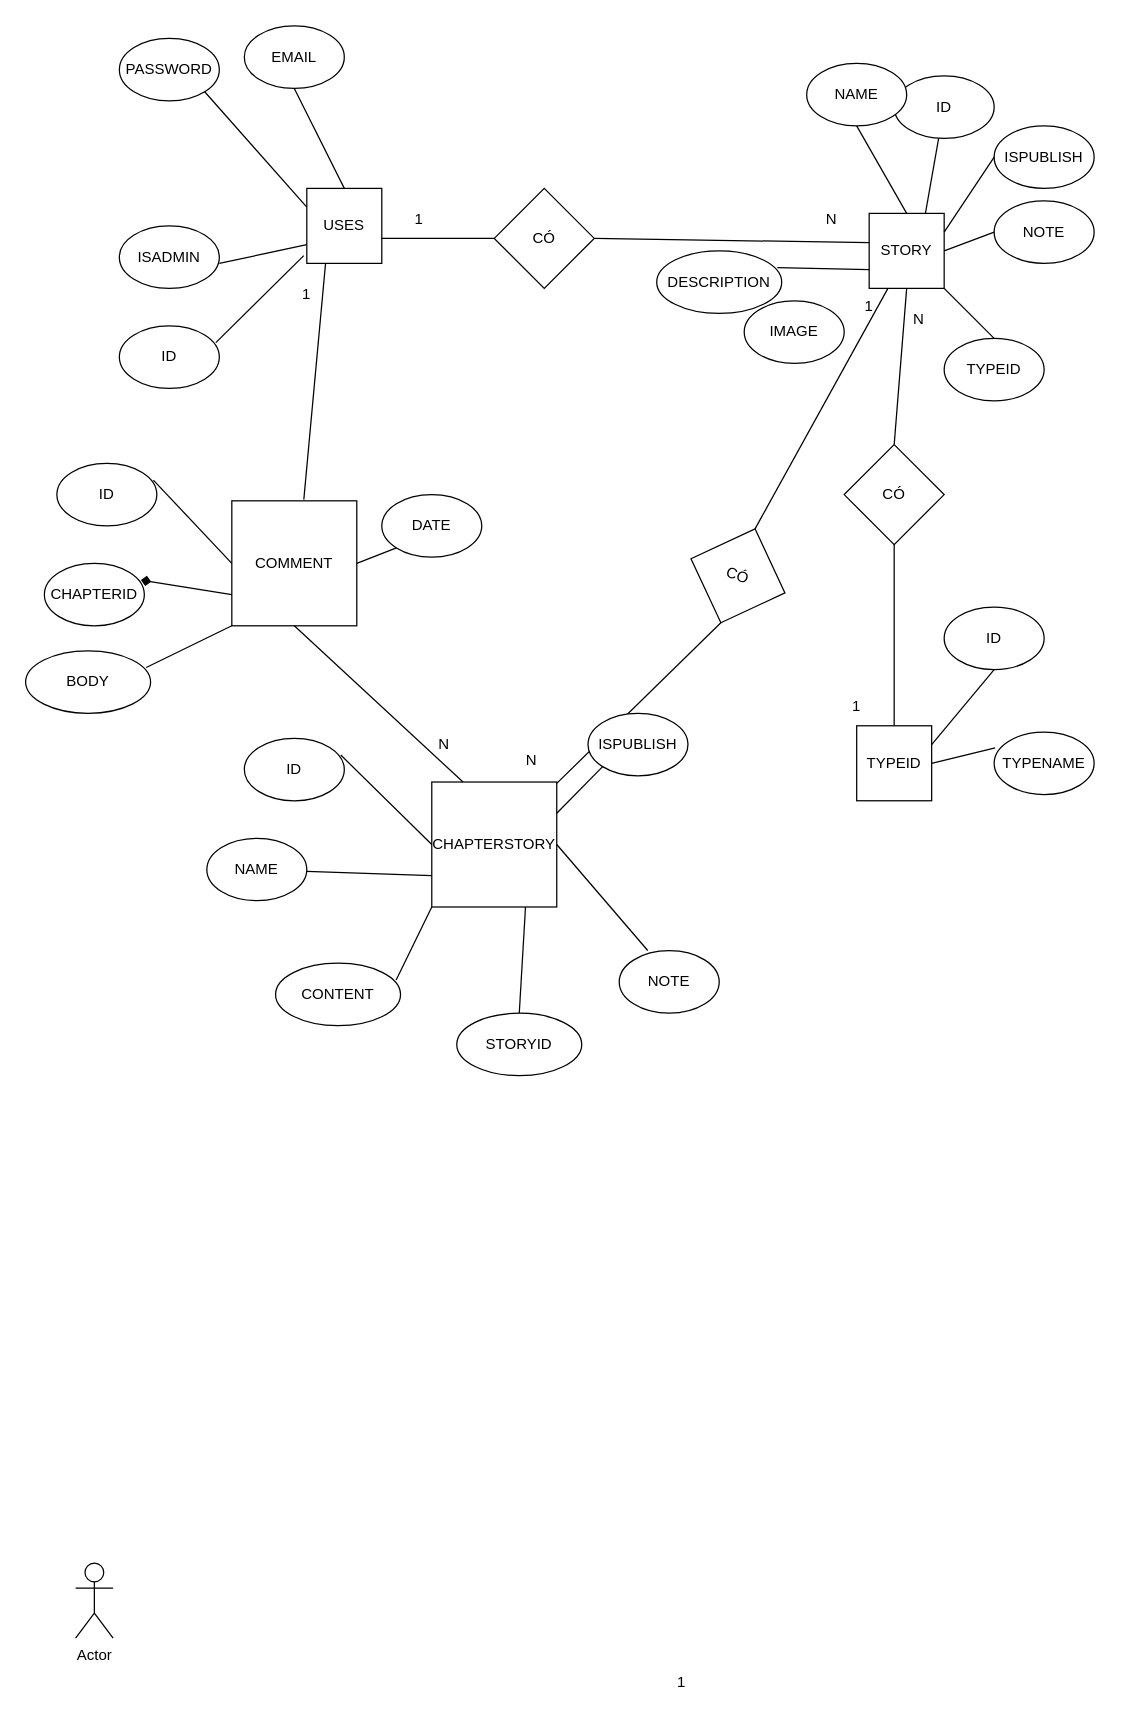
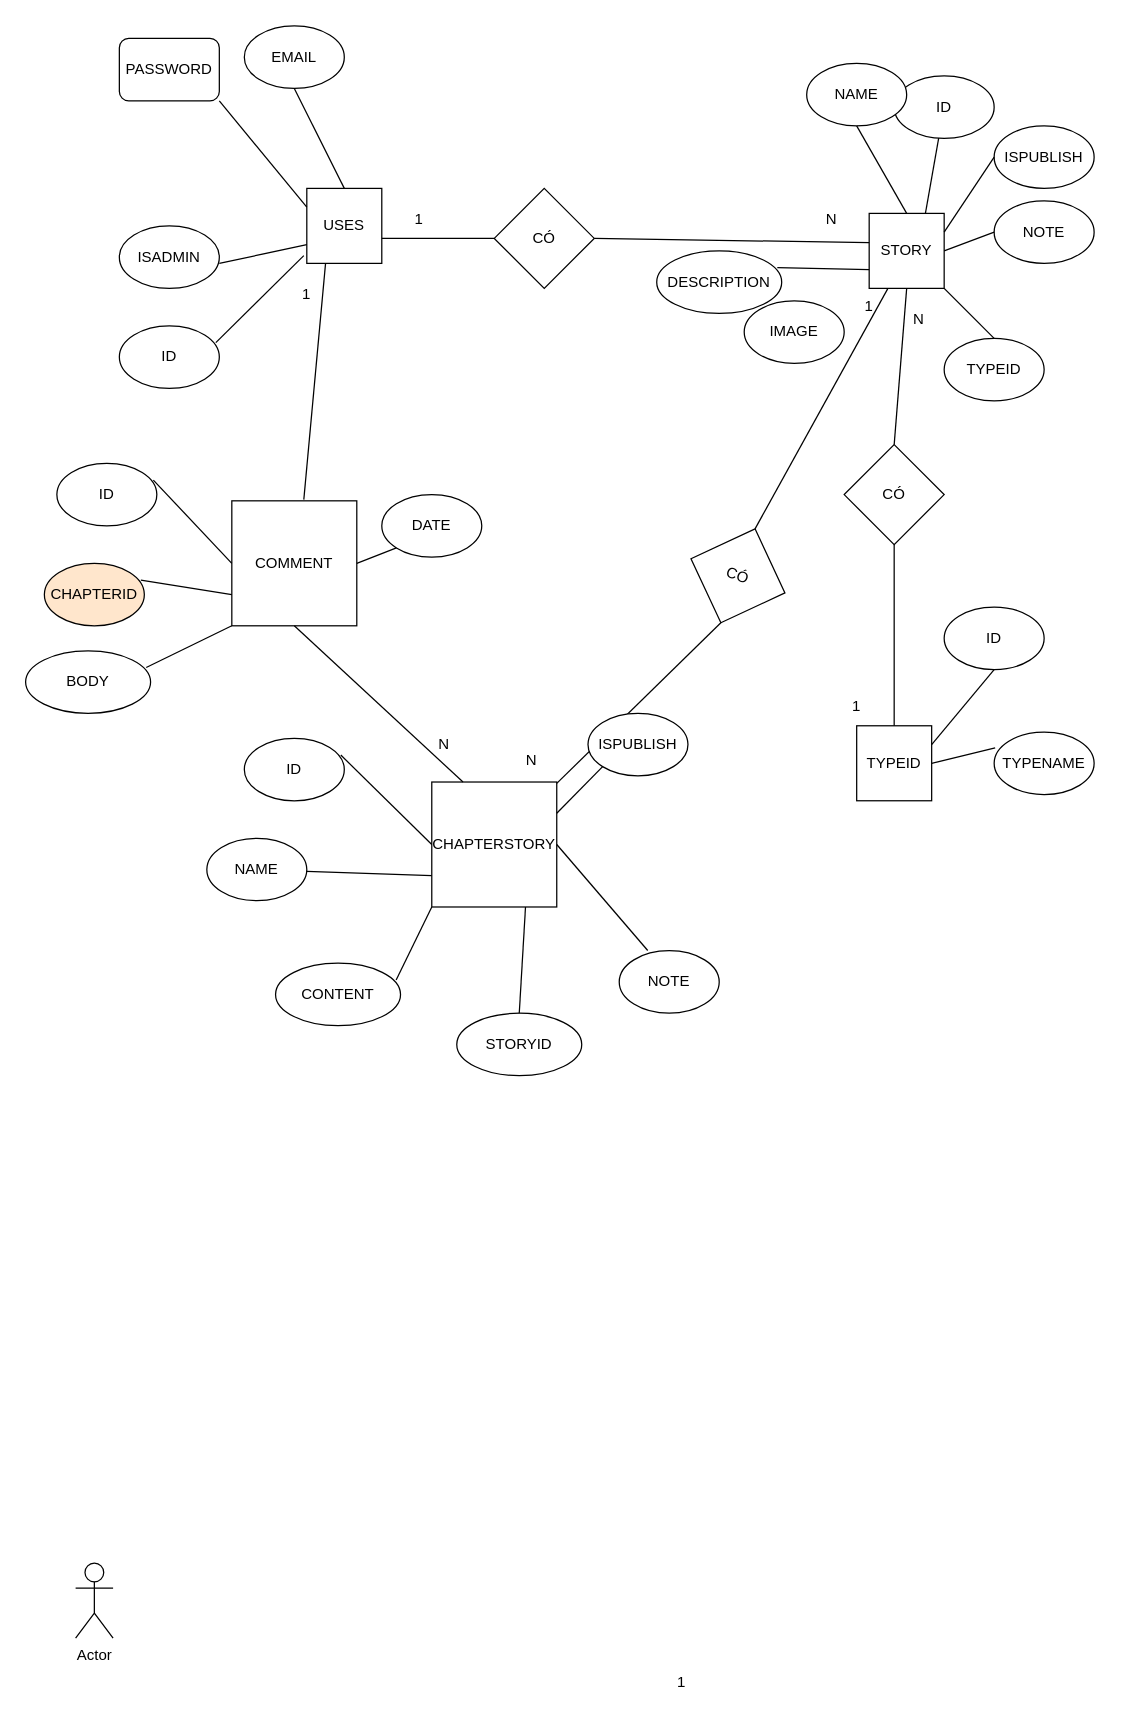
node "PASSWORD": shape ellipse -> rounded rectangle
edge "COMMENT" -> "CHAPTERID": arrowhead diamond -> none
node "CHAPTERID": fillcolor #ffffff -> #ffe6cc
